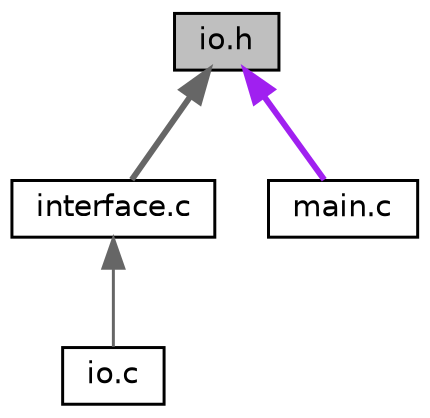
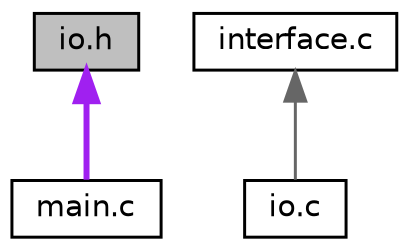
edge "interface.c" -> "io.h": removed
